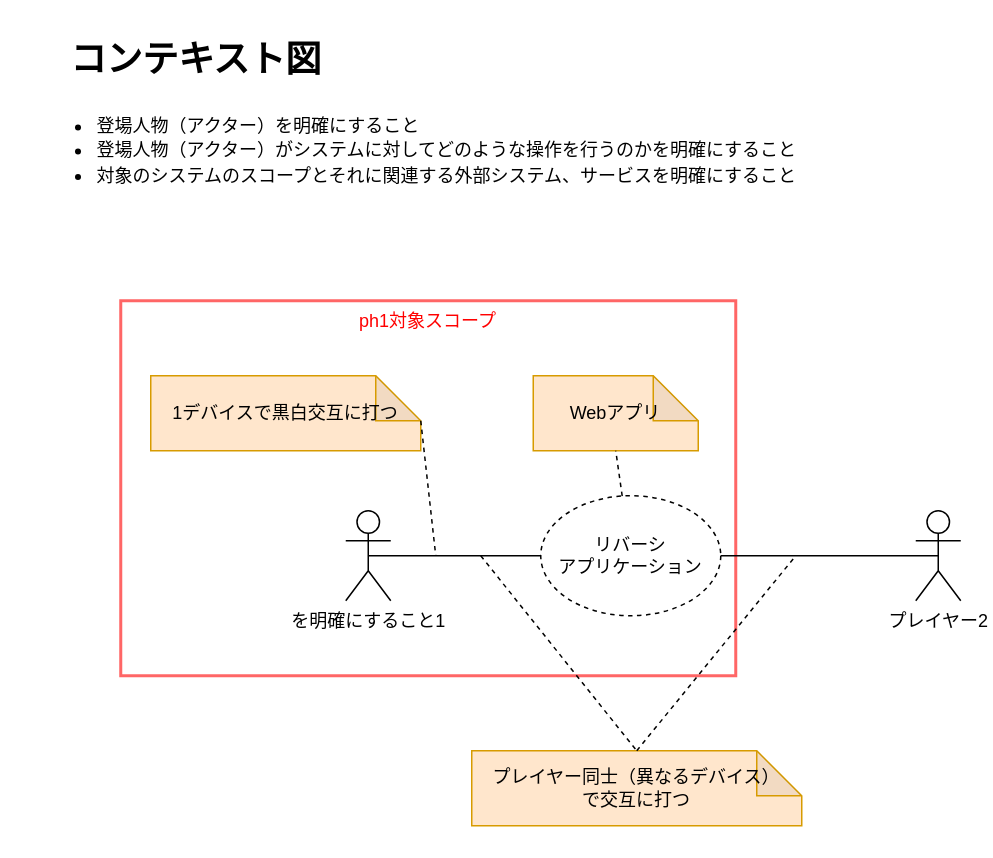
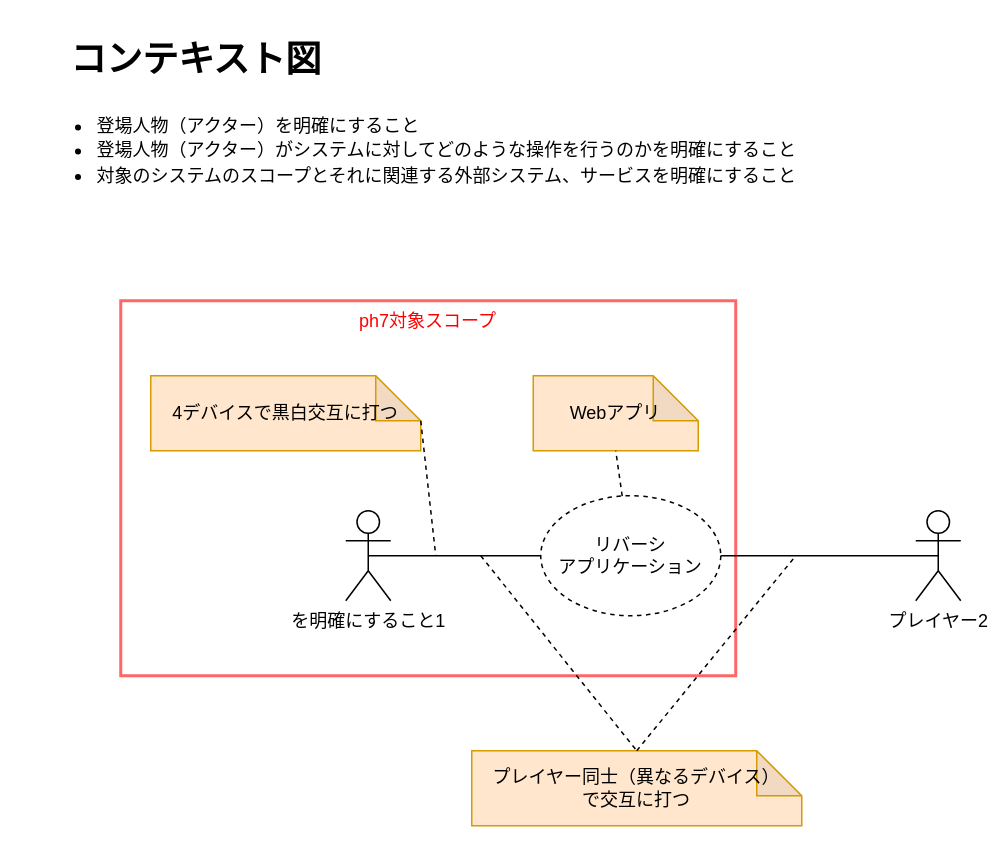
node "ph1対象スコープ": label "ph1対象スコープ" -> "ph7対象スコープ"
node "1デバイスで黒白交互に打つ": label "1デバイスで黒白交互に打つ" -> "4デバイスで黒白交互に打つ"
